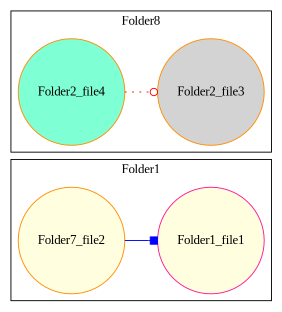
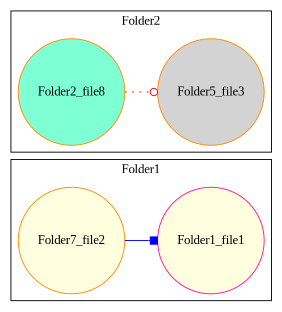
cluster "Folder8": label "Folder8" -> "Folder2"
node "Folder2_file4": label "Folder2_file4" -> "Folder2_file8"
node "Folder2_file3": label "Folder2_file3" -> "Folder5_file3"
